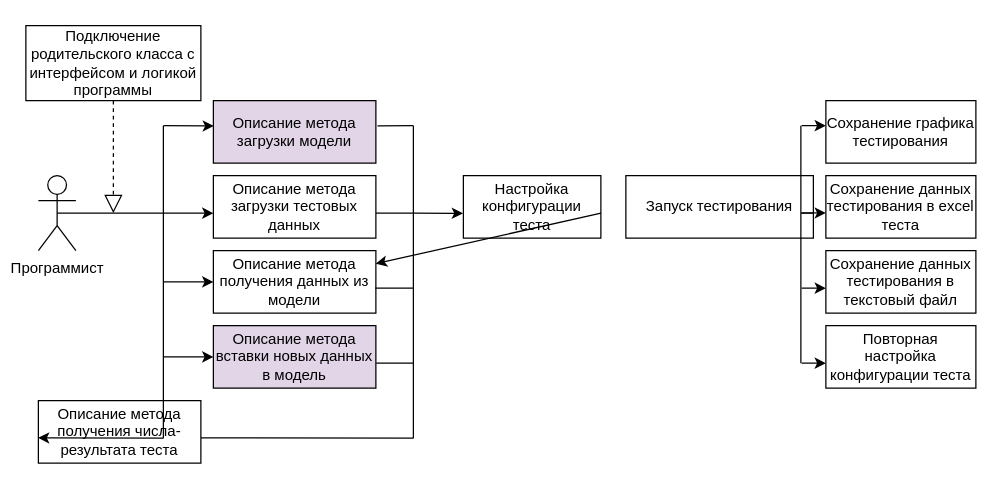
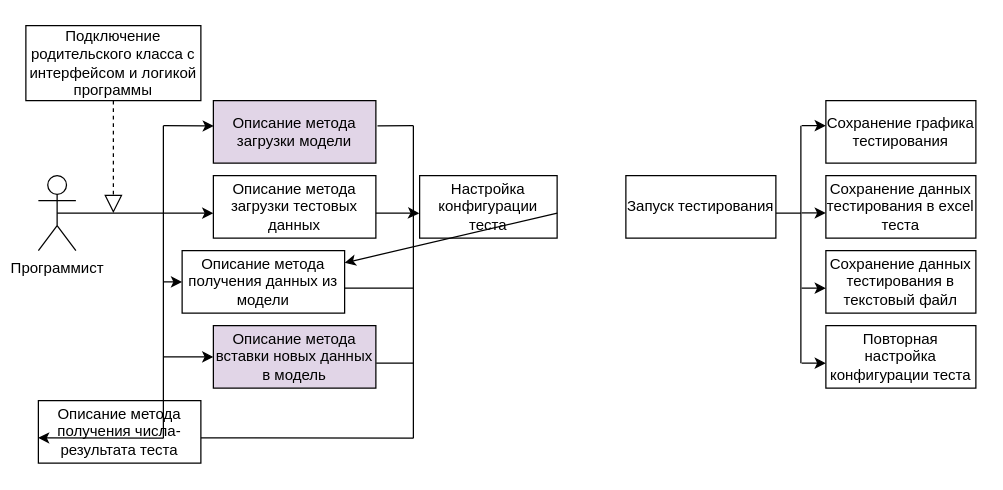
node "Настройка конфигурации теста": moved (532, 207) -> (488, 207)
node "Запуск тестирования": size 188x63 -> 150x63
node "Описание метода получения данных из модели": moved (294, 282) -> (263, 282)
